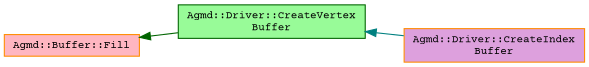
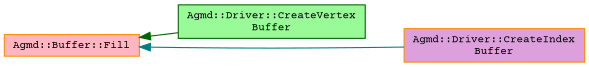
edge "Agmd::Driver::CreateIndex Buffer" -> "Agmd::Driver::CreateVertex Buffer": now "Agmd::Driver::CreateIndex Buffer" -> "Agmd::Buffer::Fill"
